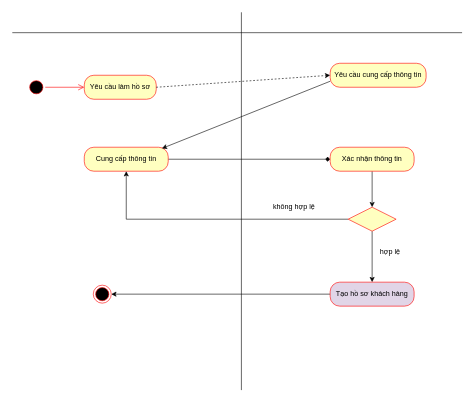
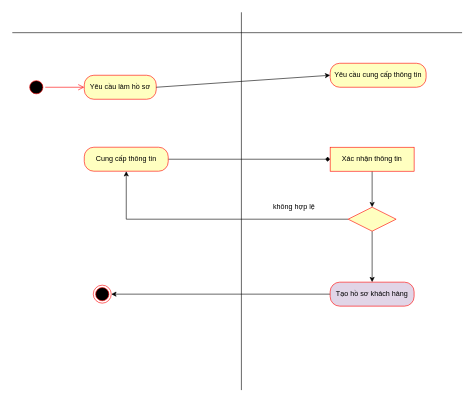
edge "Yêu cầu làm hồ sơ" -> "Yêu cầu cung cấp thông tin": style dashed -> solid
edge "Yêu cầu cung cấp thông tin" -> "Cung cấp thông tin": removed
node "Xác nhận thông tin": shape rounded rectangle -> rectangle
node "hợp lệ": removed
